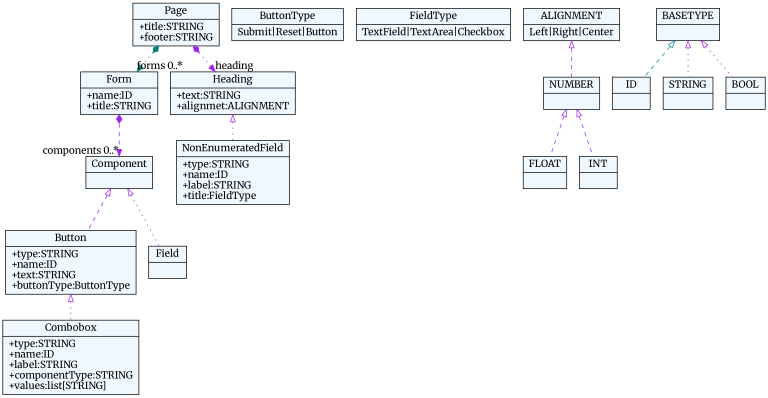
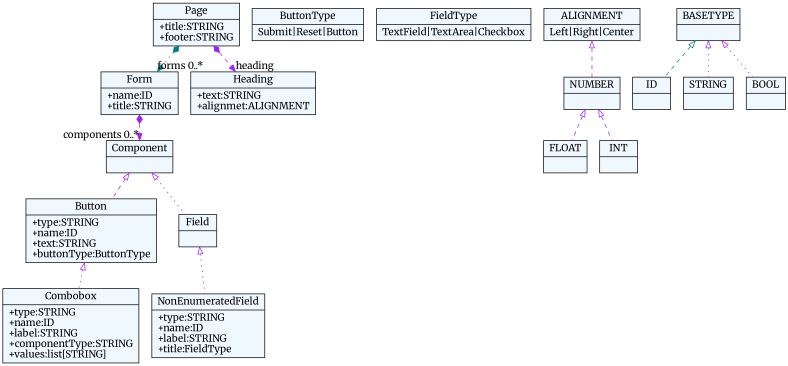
edge "Page" -- "Heading": style dotted -> dashed
edge "NonEnumeratedField" -> "Heading": now "NonEnumeratedField" -> "Field"
